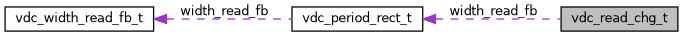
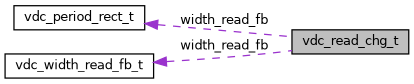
edge "vdc_period_rect_t" -> "vdc_width_read_fb_t": now "vdc_read_chg_t" -> "vdc_width_read_fb_t"
